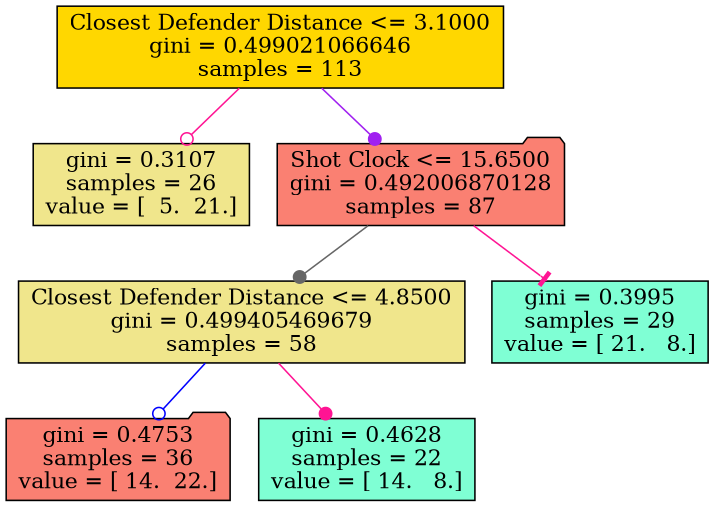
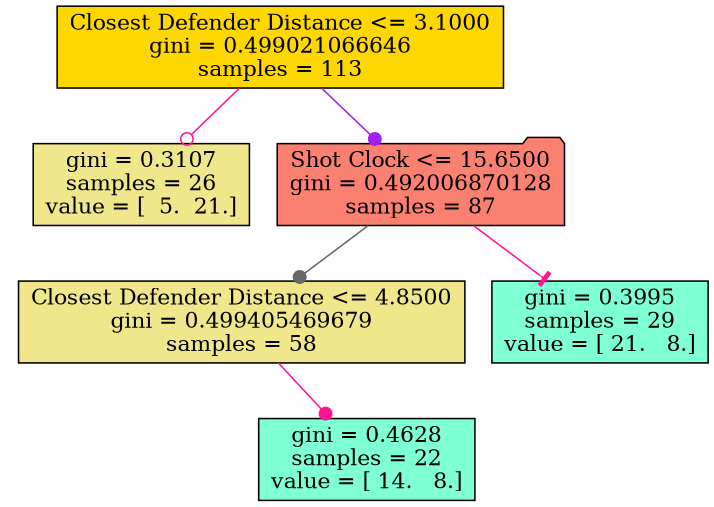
node "gini = 0.4753 samples = 36 value = [ 14.  22.]": removed
